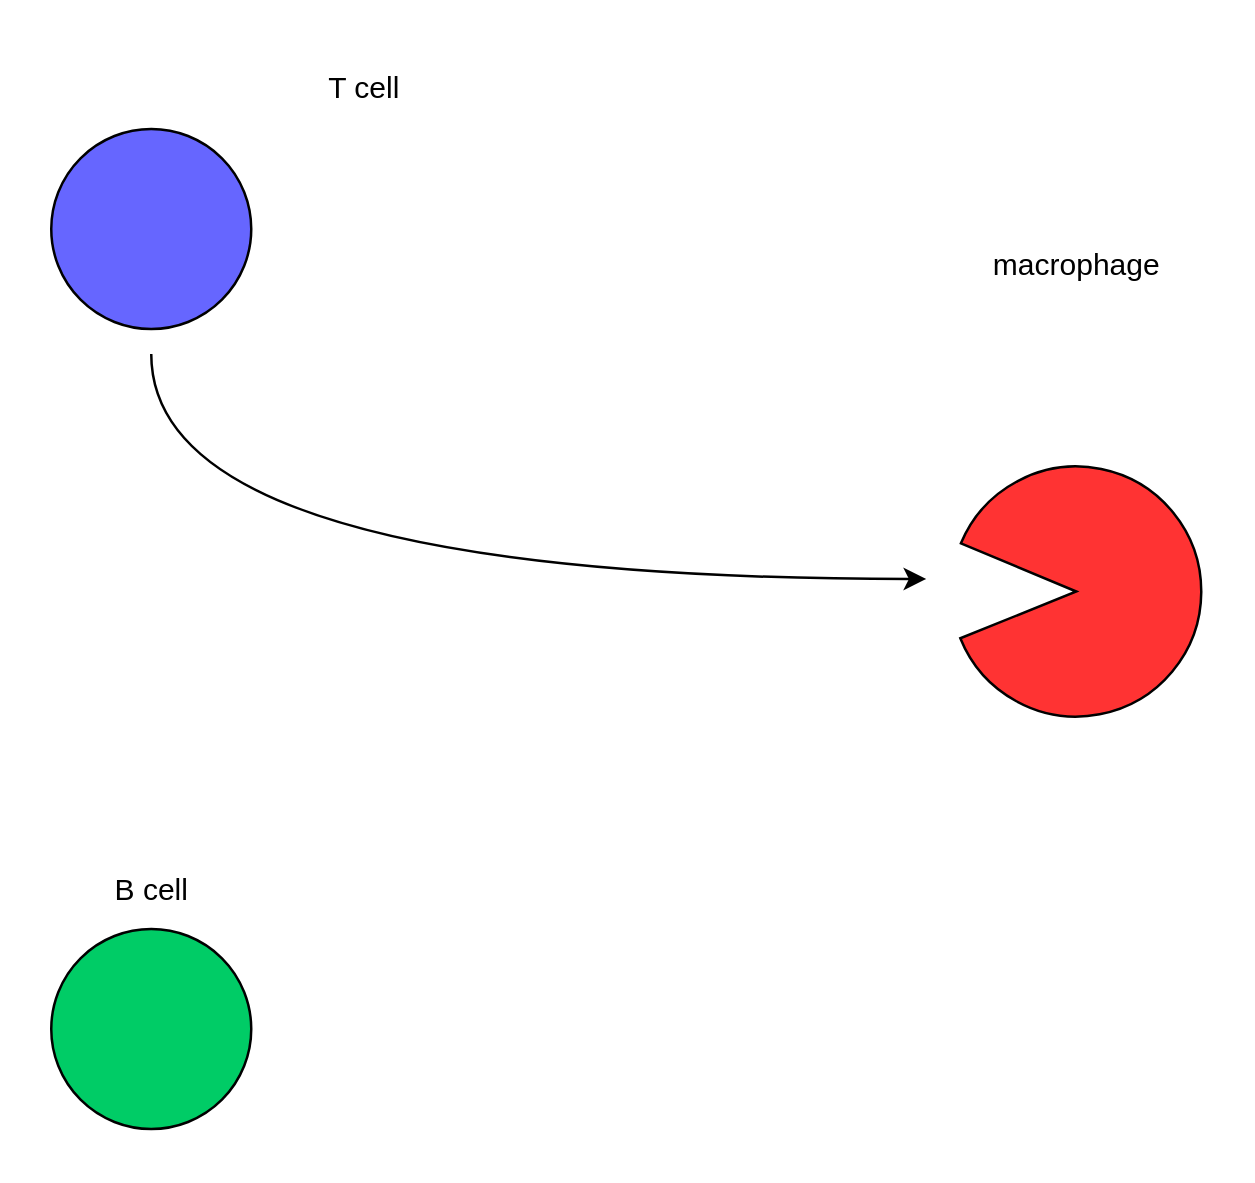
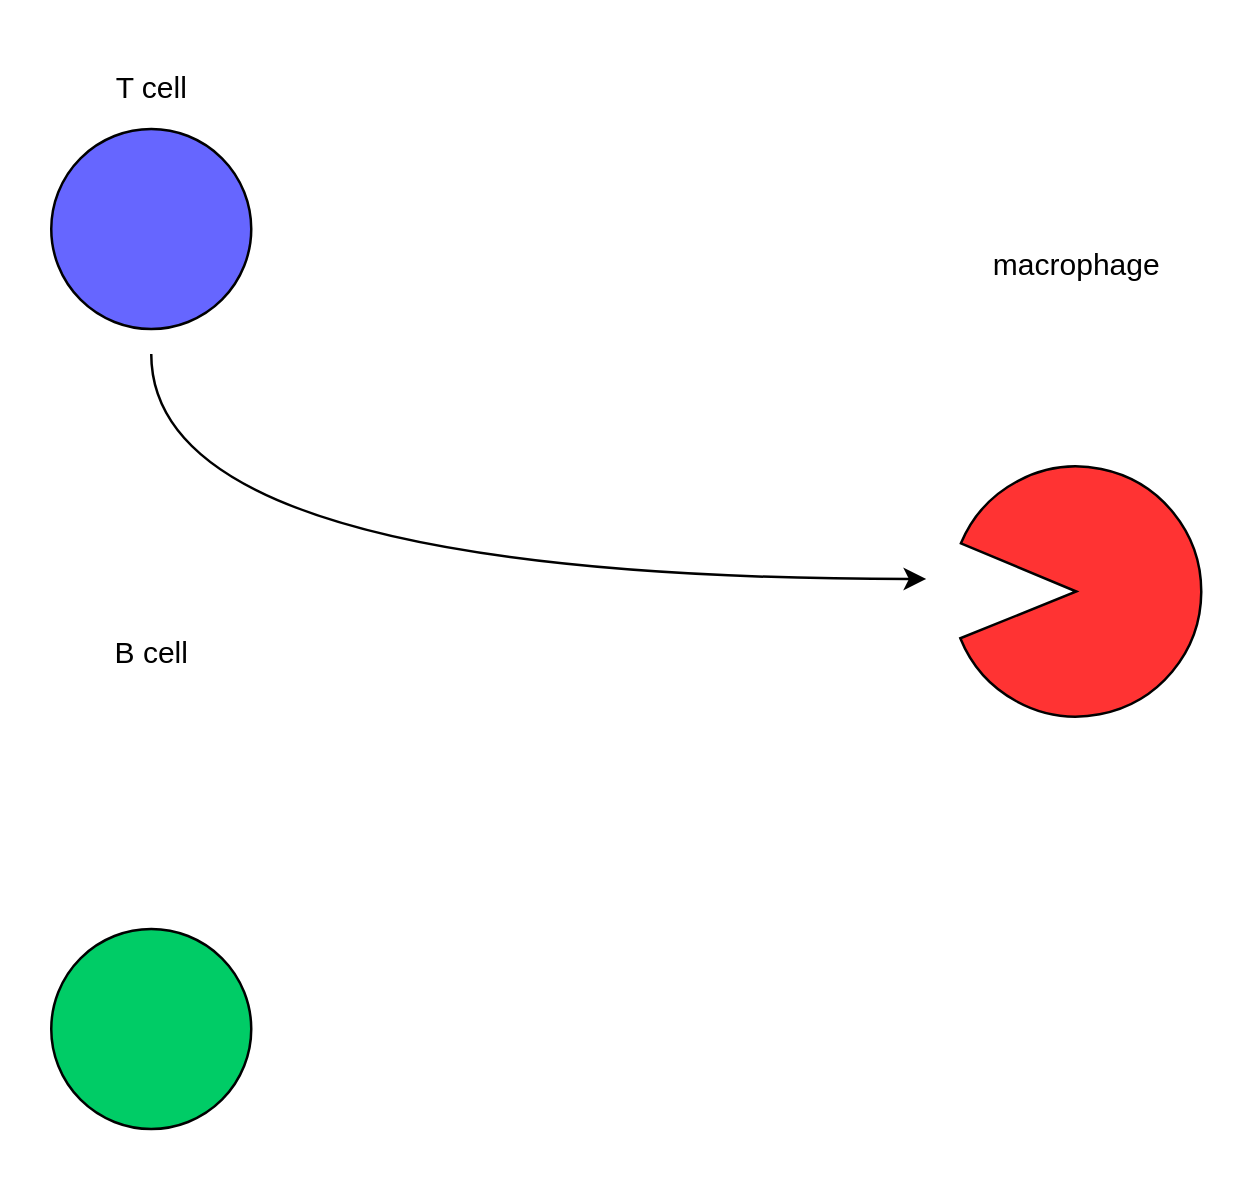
node "T cell": moved (364, 89) -> (151, 89)
node "B cell": moved (151, 891) -> (151, 654)
